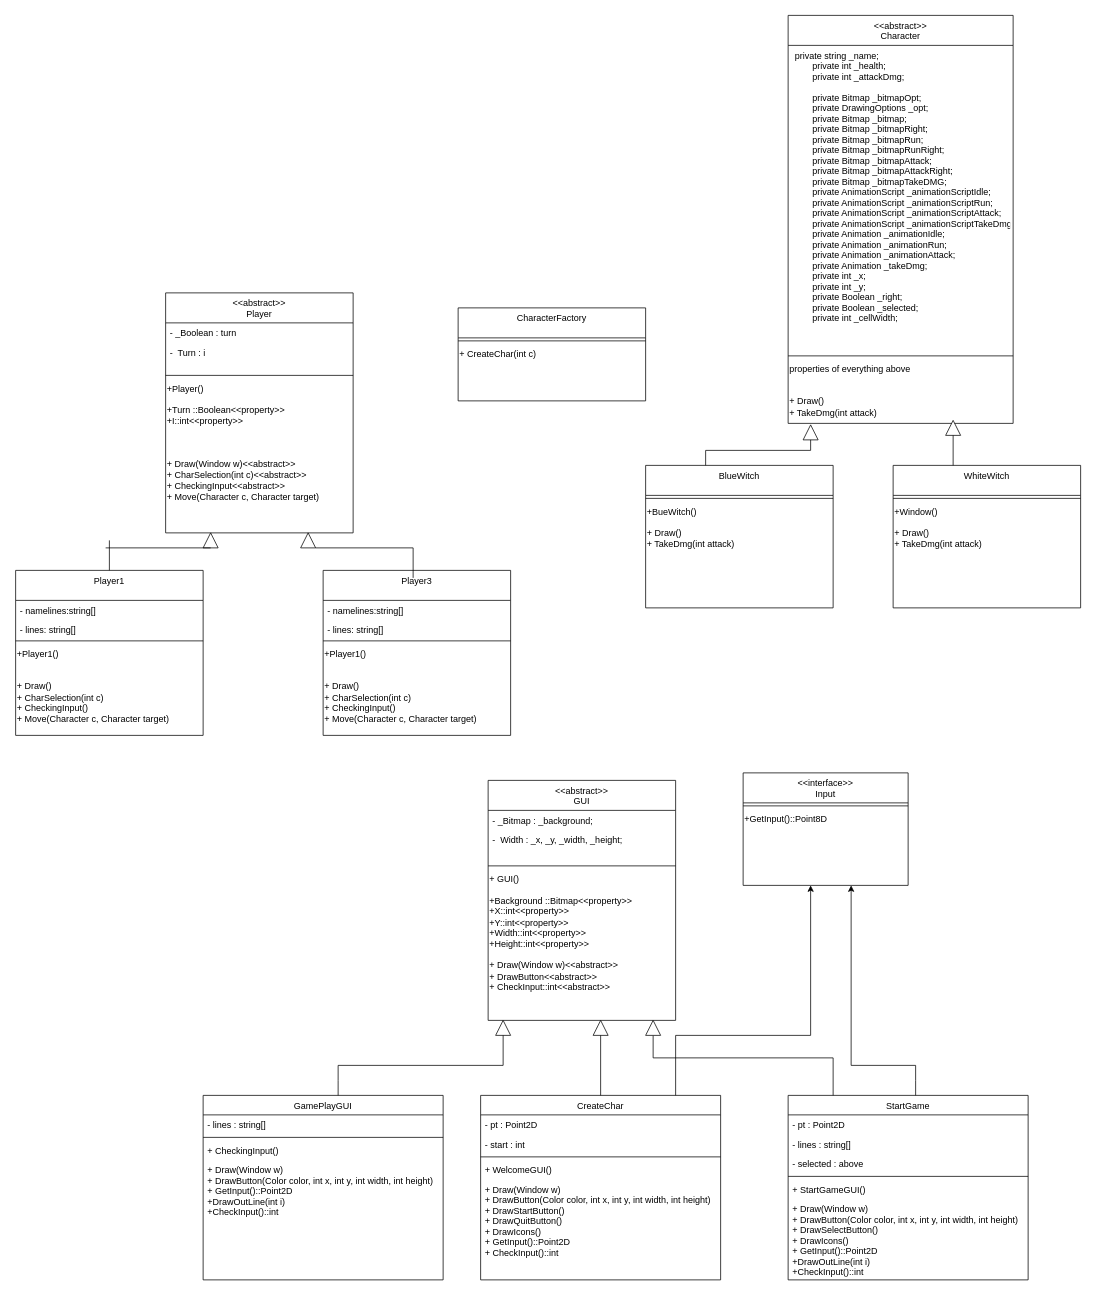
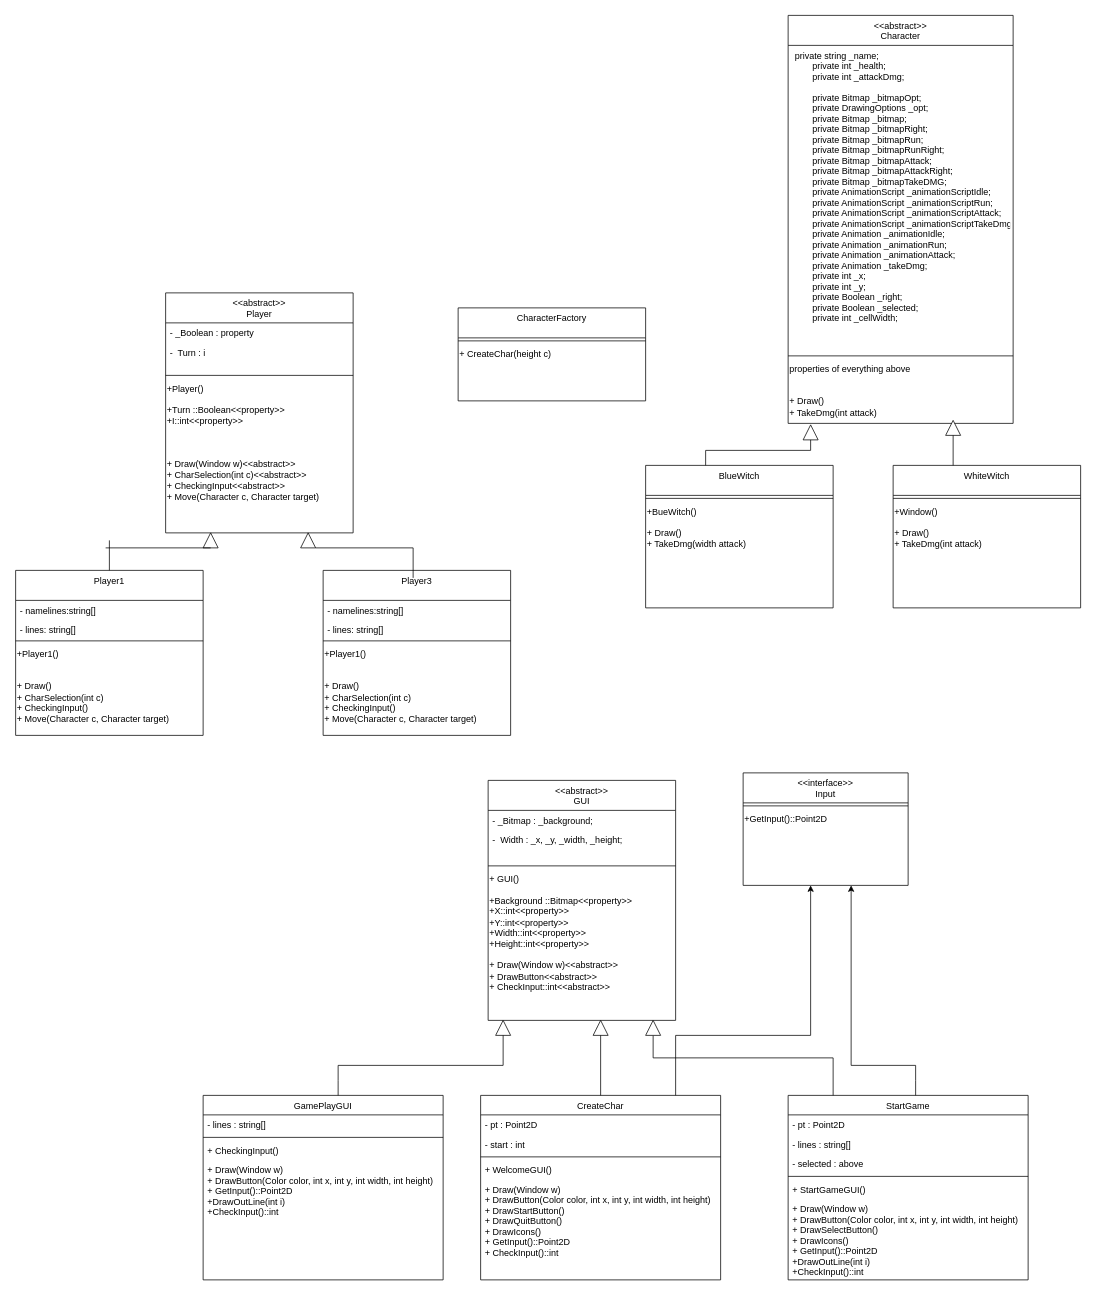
node "- _Boolean : turn": label "- _Boolean : turn" -> "- _Boolean : property"
node "+ CreateChar(int c)": label "+ CreateChar(int c)" -> "+ CreateChar(height c)"
node "+BueWitch() + Draw() + TakeDmg(int attack)": label "+BueWitch() + Draw() + TakeDmg(int attack)" -> "+BueWitch() + Draw() + TakeDmg(width attack)"
node "+GetInput()::Point8D": label "+GetInput()::Point8D" -> "+GetInput()::Point2D"
